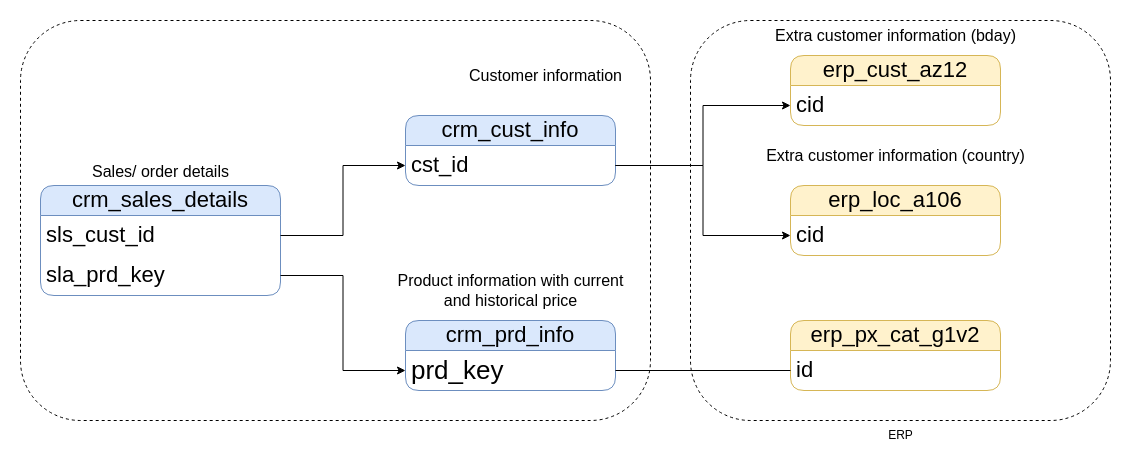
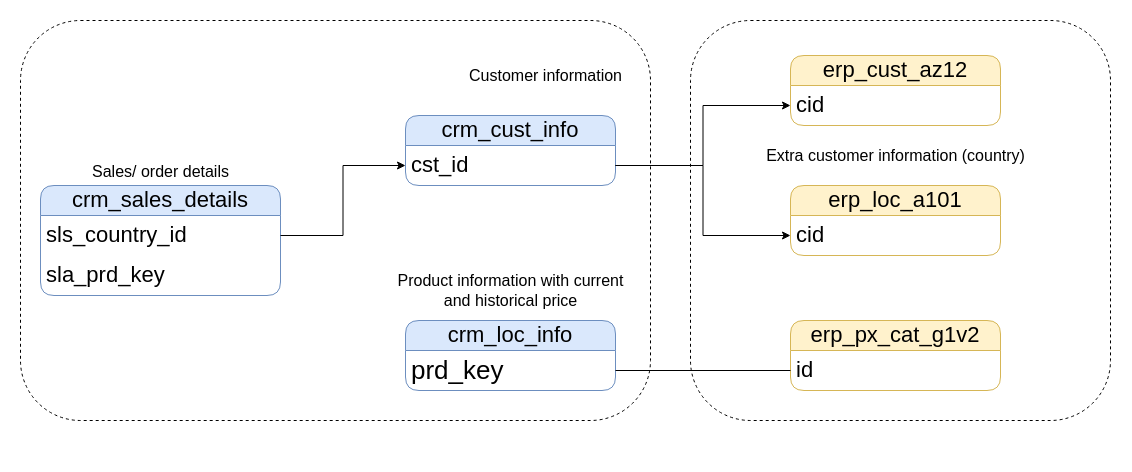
node "Extra customer information (bday)": removed
node "erp_loc_a106": label "erp_loc_a106" -> "erp_loc_a101"
node "sls_cust_id": label "sls_cust_id" -> "sls_country_id"
edge "sla_prd_key" -> "prd_key": removed
node "crm_prd_info": label "crm_prd_info" -> "crm_loc_info"
node "ERP": removed
